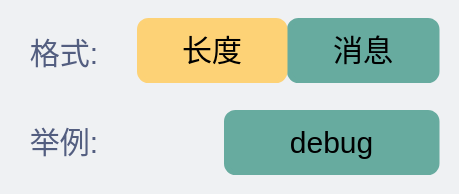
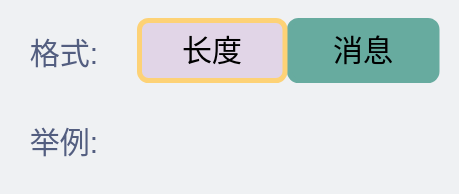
node "长度": fillcolor #fdd276 -> #e1d5e7
node "debug": removed
